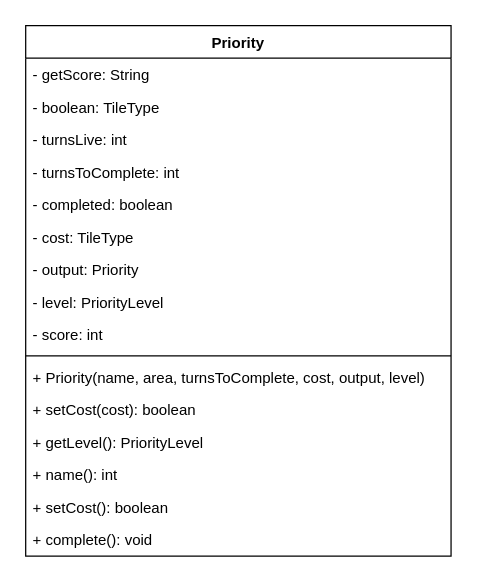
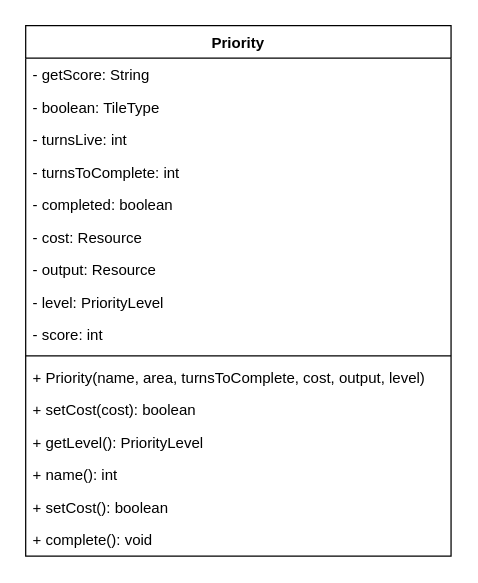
node "- cost: TileType": label "- cost: TileType" -> "- cost: Resource"
node "- output: Priority": label "- output: Priority" -> "- output: Resource"
